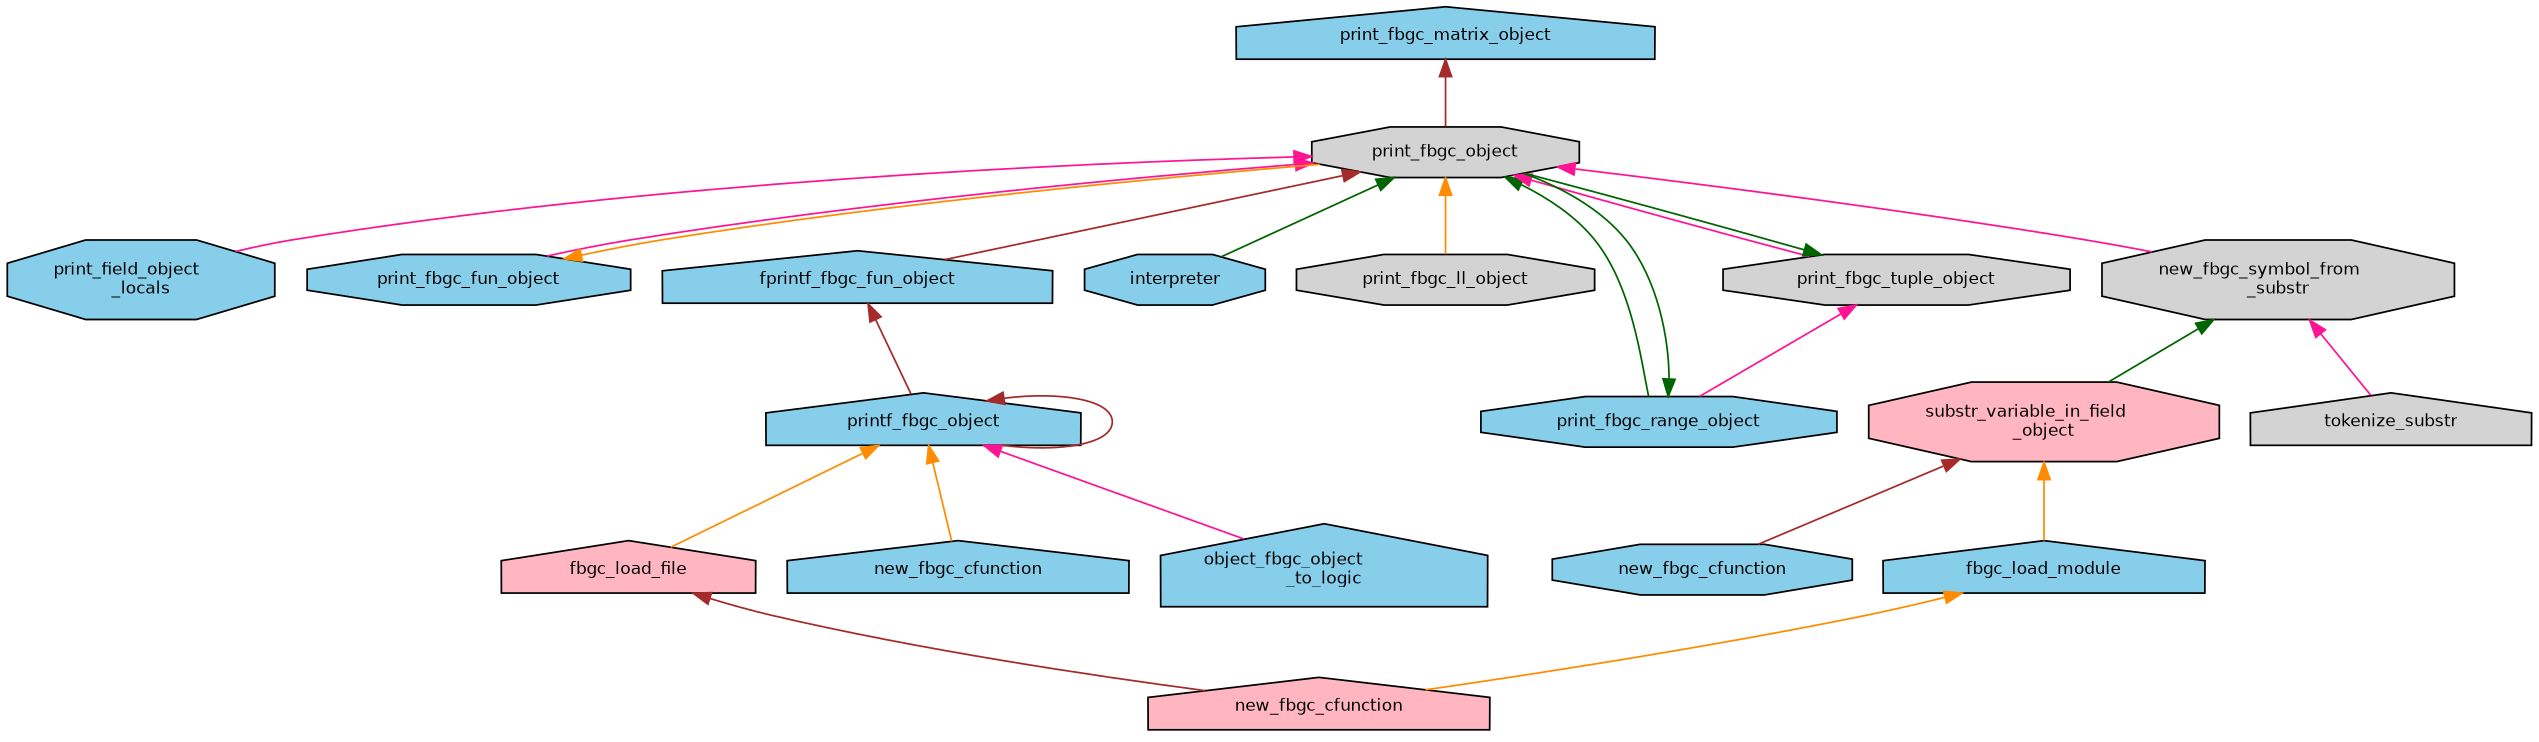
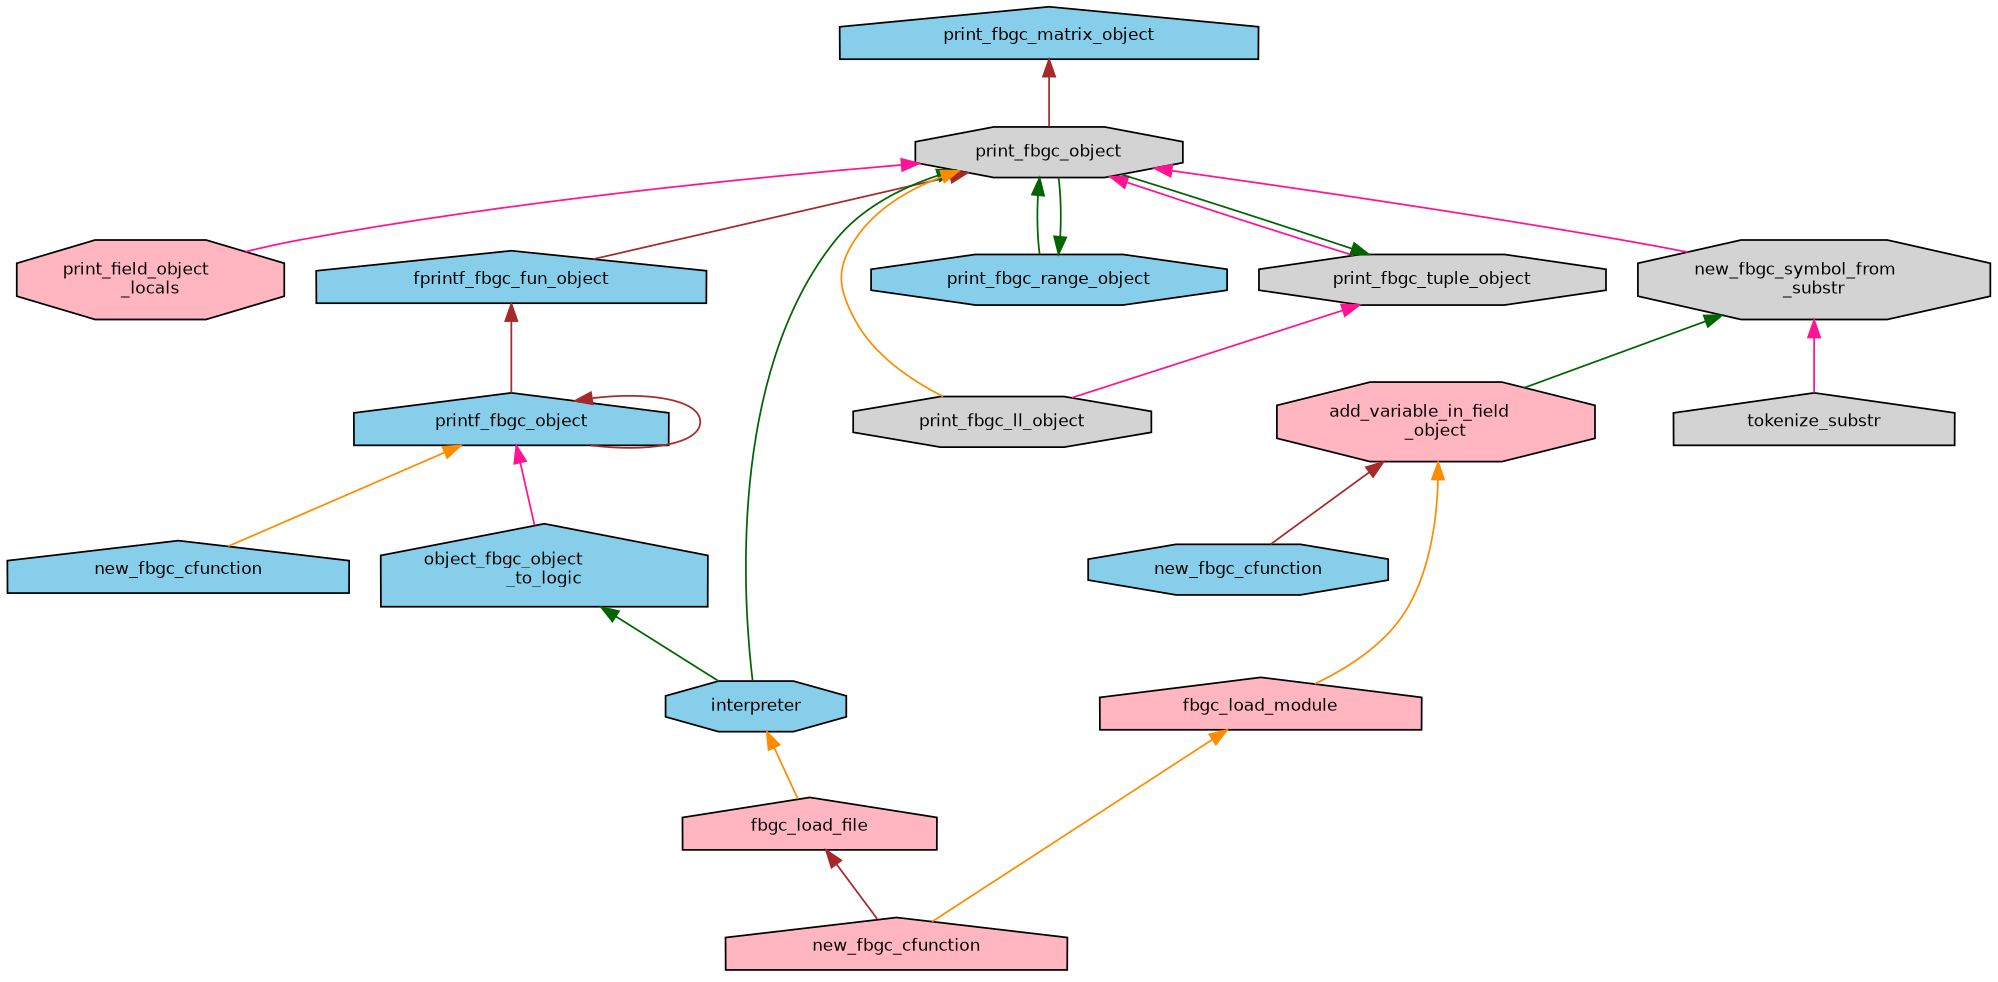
node "print_field_object _locals": fillcolor skyblue -> lightpink
node "print_fbgc_fun_object": removed
edge "print_fbgc_range_object" -> "print_fbgc_tuple_object": now "print_fbgc_ll_object" -> "print_fbgc_tuple_object"
node "substr_variable_in_field _object": label "substr_variable_in_field _object" -> "add_variable_in_field _object"
edge "fbgc_load_file" -> "printf_fbgc_object": now "fbgc_load_file" -> "interpreter"
node "fbgc_load_module": fillcolor skyblue -> lightpink
edge "interpreter" -> "object_fbgc_object _to_logic": added
